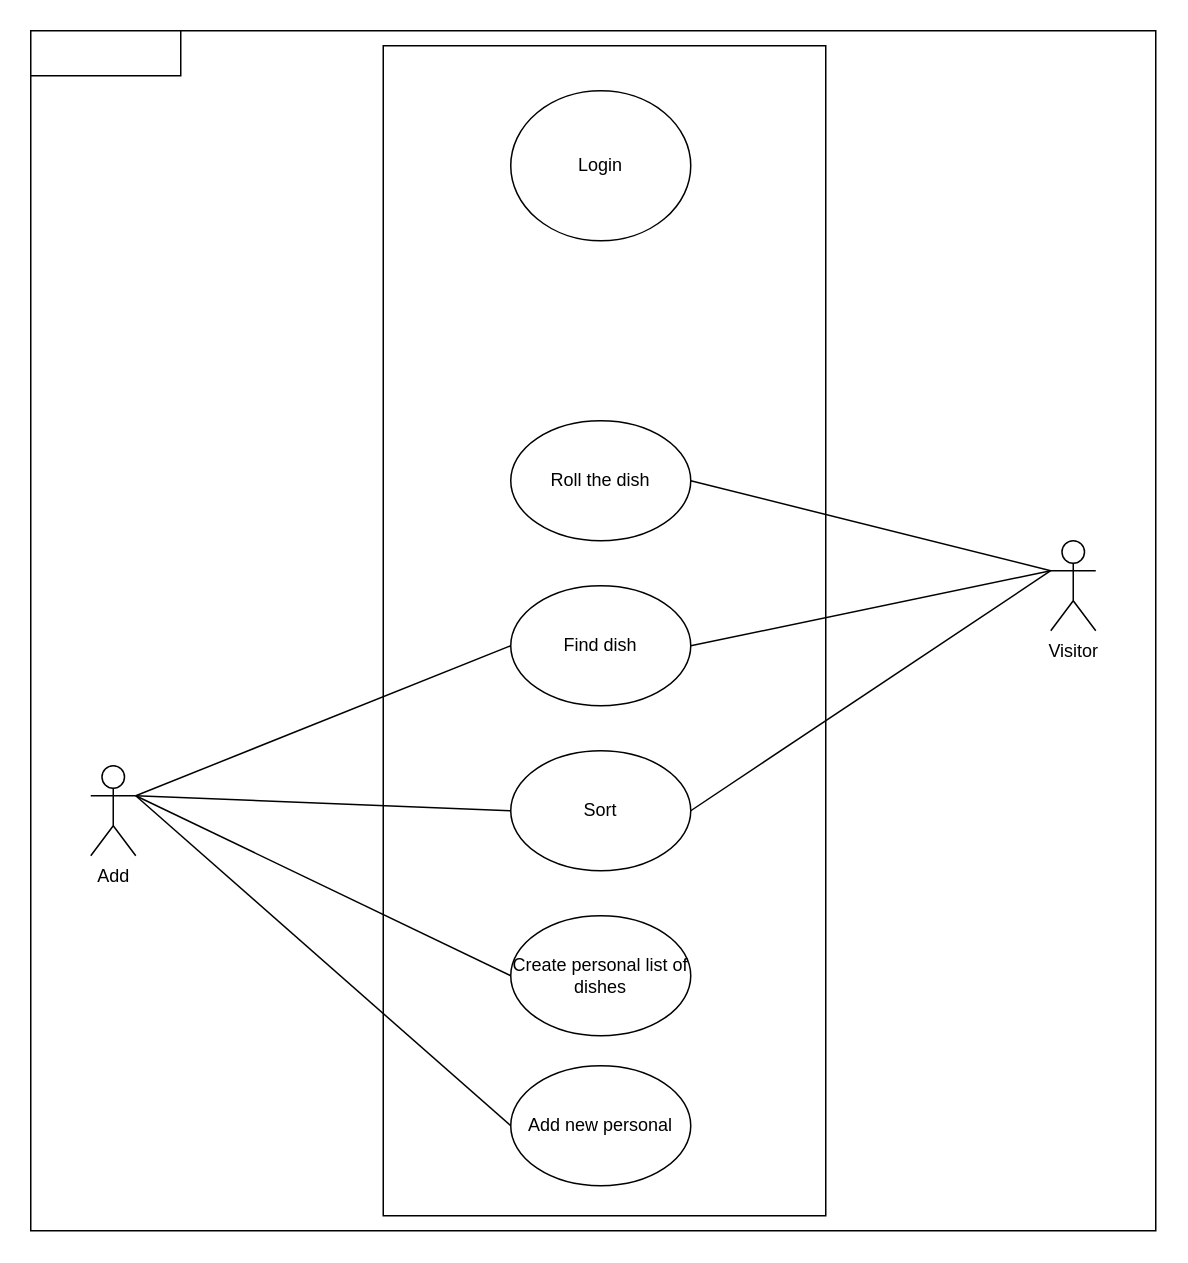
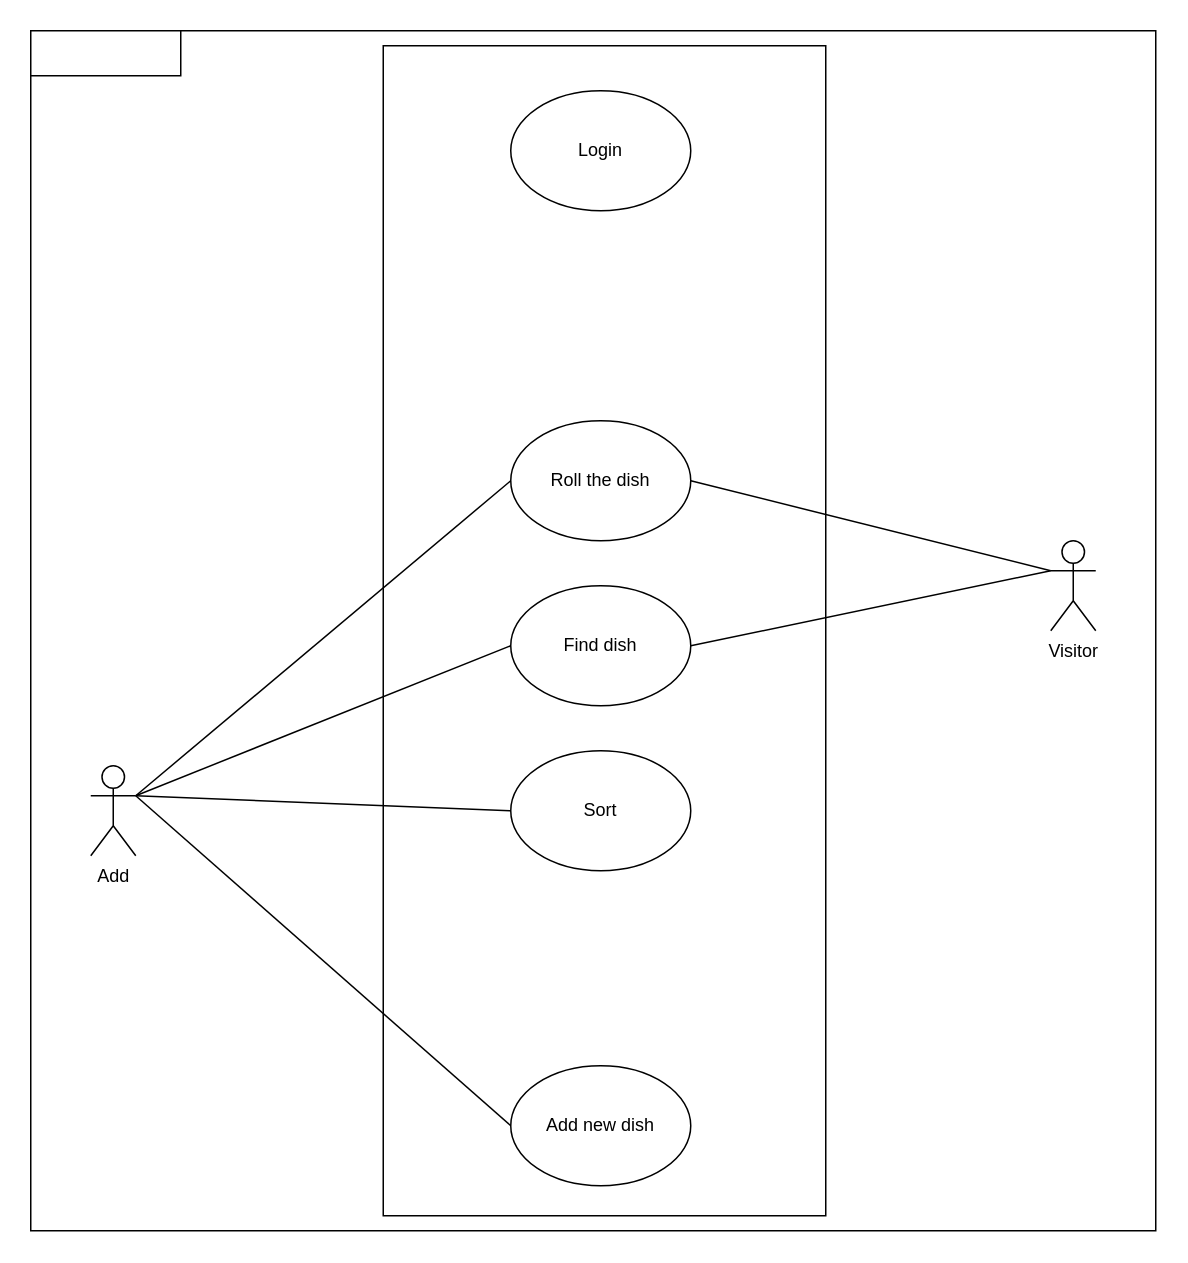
node "Login": size 180x150 -> 180x120
edge "Roll the dish" -- "Add": added
edge "Visitor" -- "Sort": removed
edge "Add" -- "Create personal list of dishes": removed
node "Create personal list of dishes": removed
node "Add new personal": label "Add new personal" -> "Add new dish"
